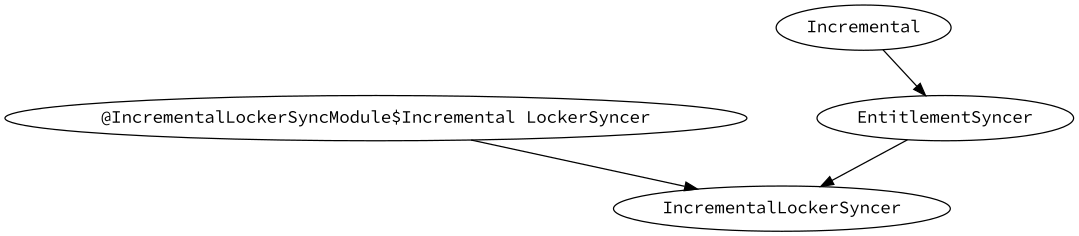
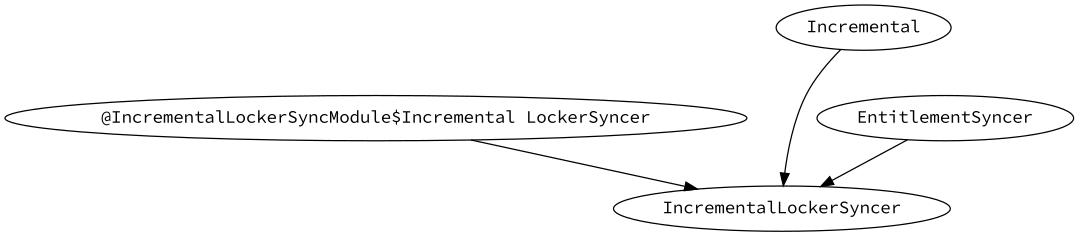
edge "Incremental" -> "EntitlementSyncer": now "Incremental" -> "IncrementalLockerSyncer"
